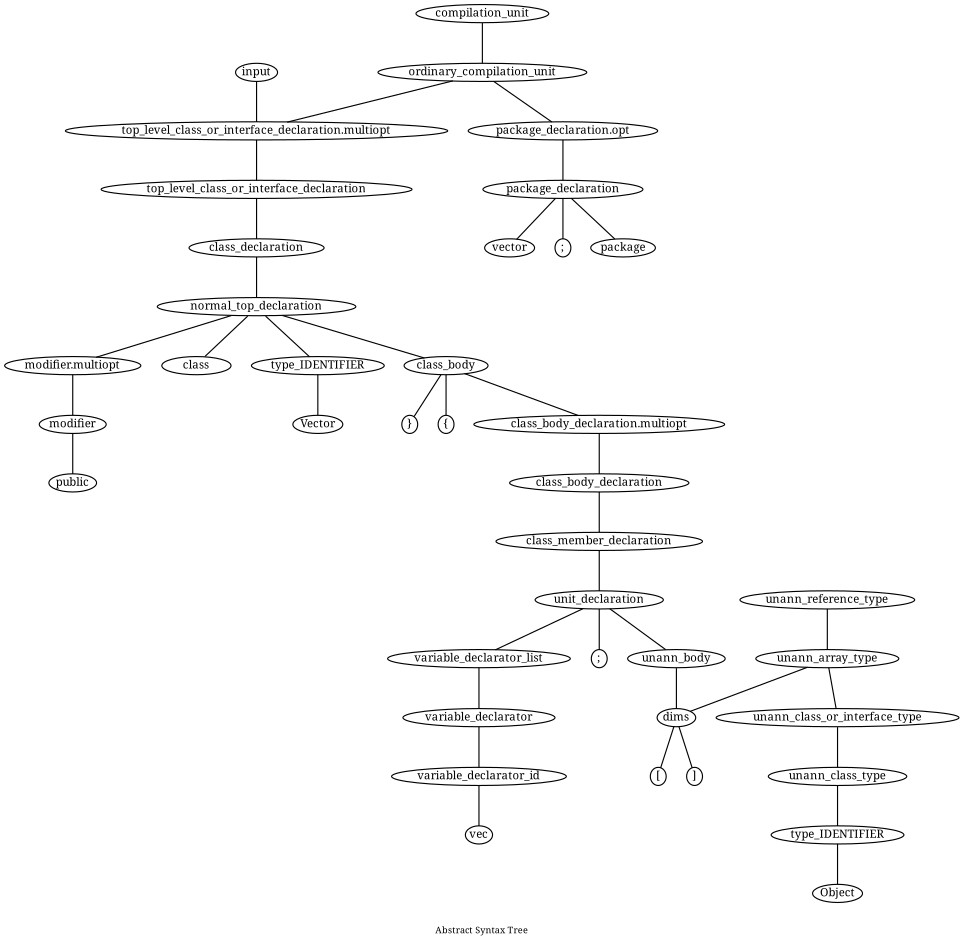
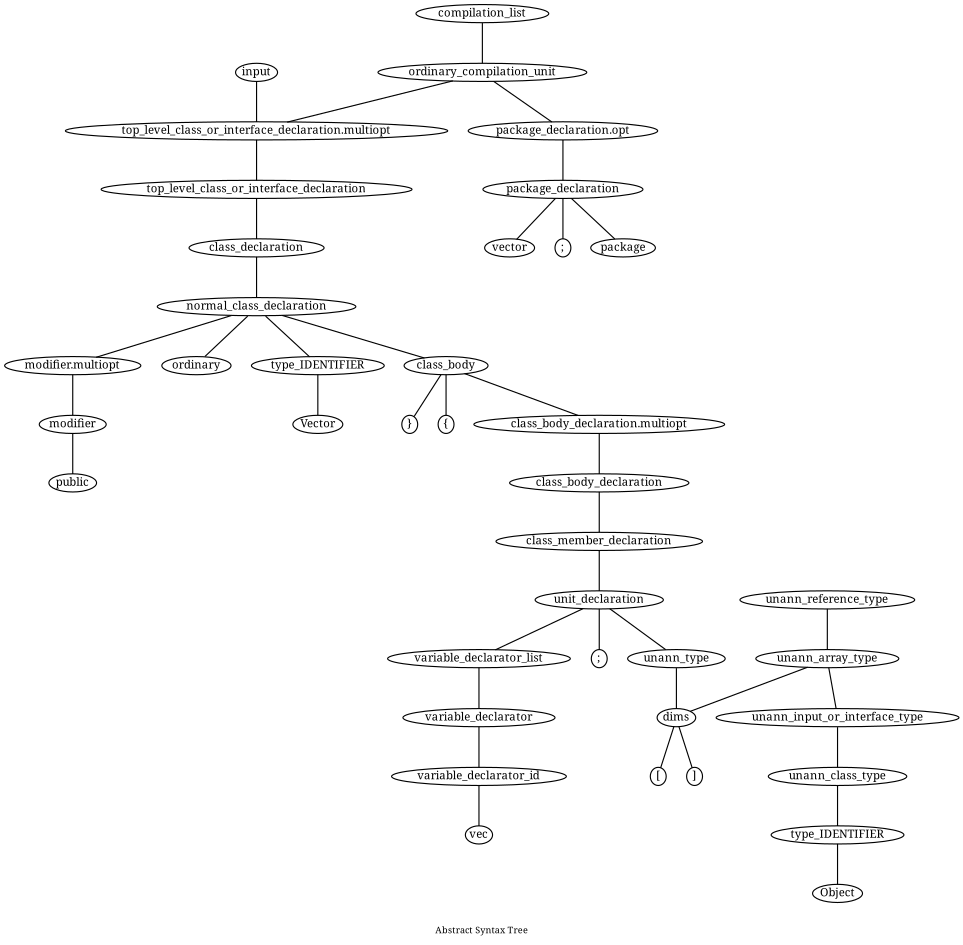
node "compilation_unit": label "compilation_unit" -> "compilation_list"
node "normal_top_declaration": label "normal_top_declaration" -> "normal_class_declaration"
node "class": label "class" -> "ordinary"
node "unann_body": label "unann_body" -> "unann_type"
node "unann_class_or_interface_type": label "unann_class_or_interface_type" -> "unann_input_or_interface_type"
